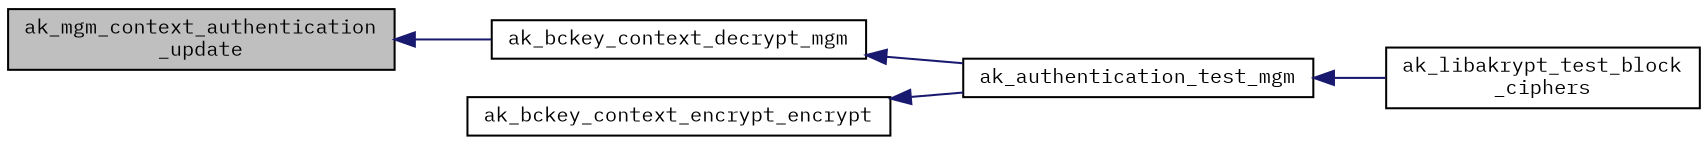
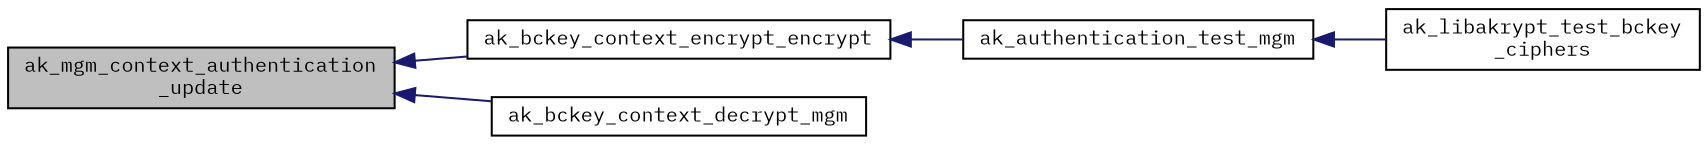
edge "ak_bckey_context_encrypt_encrypt" -> "ak_mgm_context_authentication _update": added
edge "ak_authentication_test_mgm" -> "ak_bckey_context_decrypt_mgm": removed
node "ak_libakrypt_test_block _ciphers": label "ak_libakrypt_test_block _ciphers" -> "ak_libakrypt_test_bckey _ciphers"
